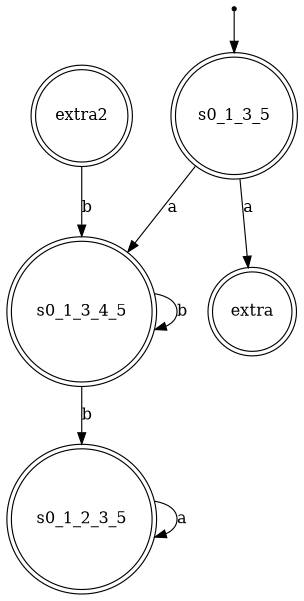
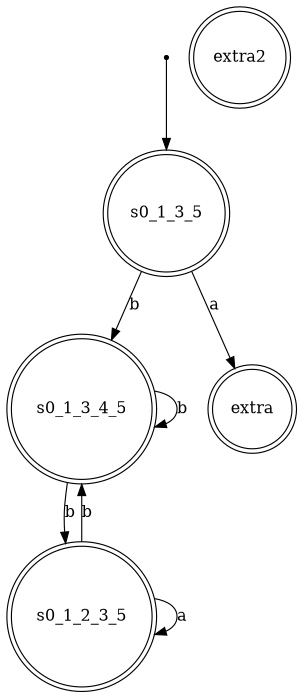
edge "extra2" -> "s0_1_3_4_5": now "s0_1_2_3_5" -> "s0_1_3_4_5"
edge "s0_1_3_5" -> "s0_1_3_4_5": label "a" -> "b"
